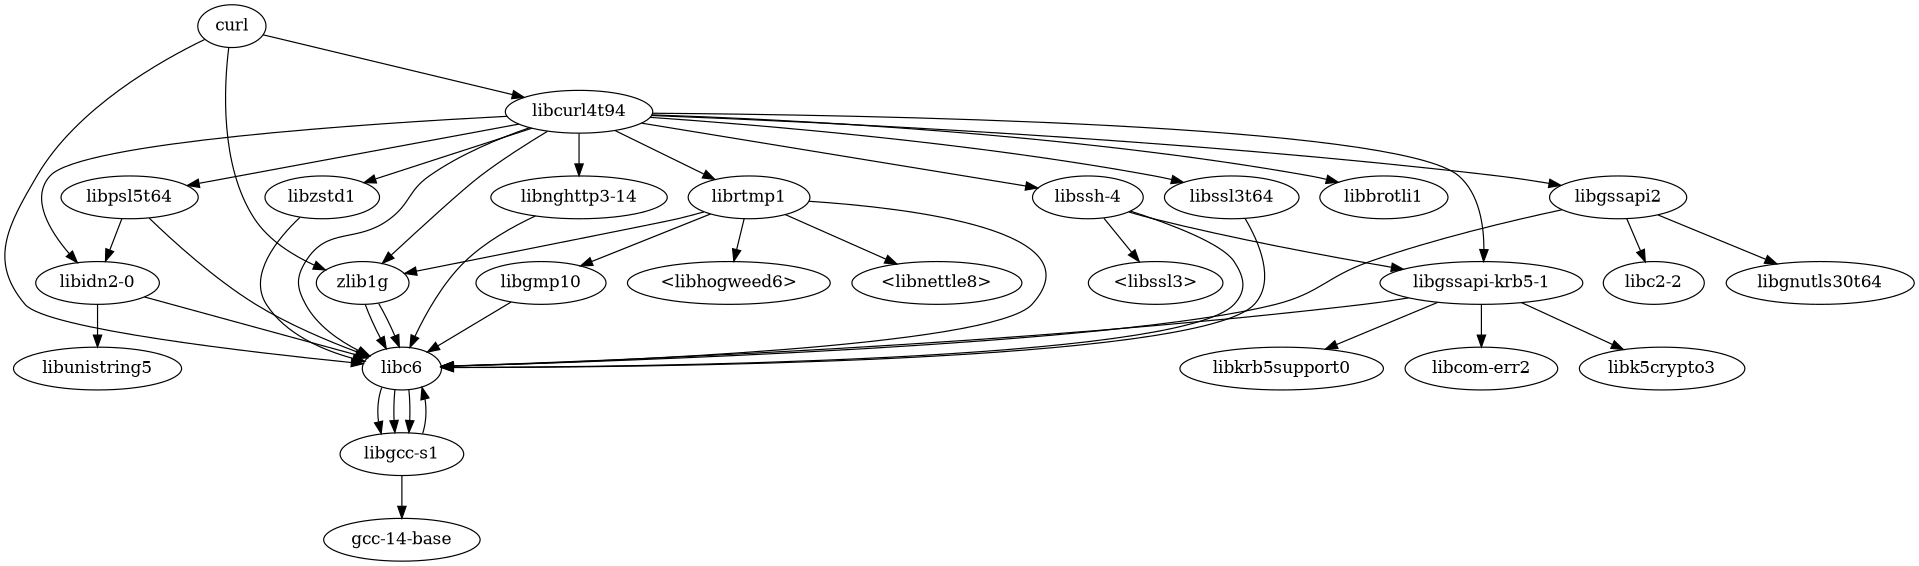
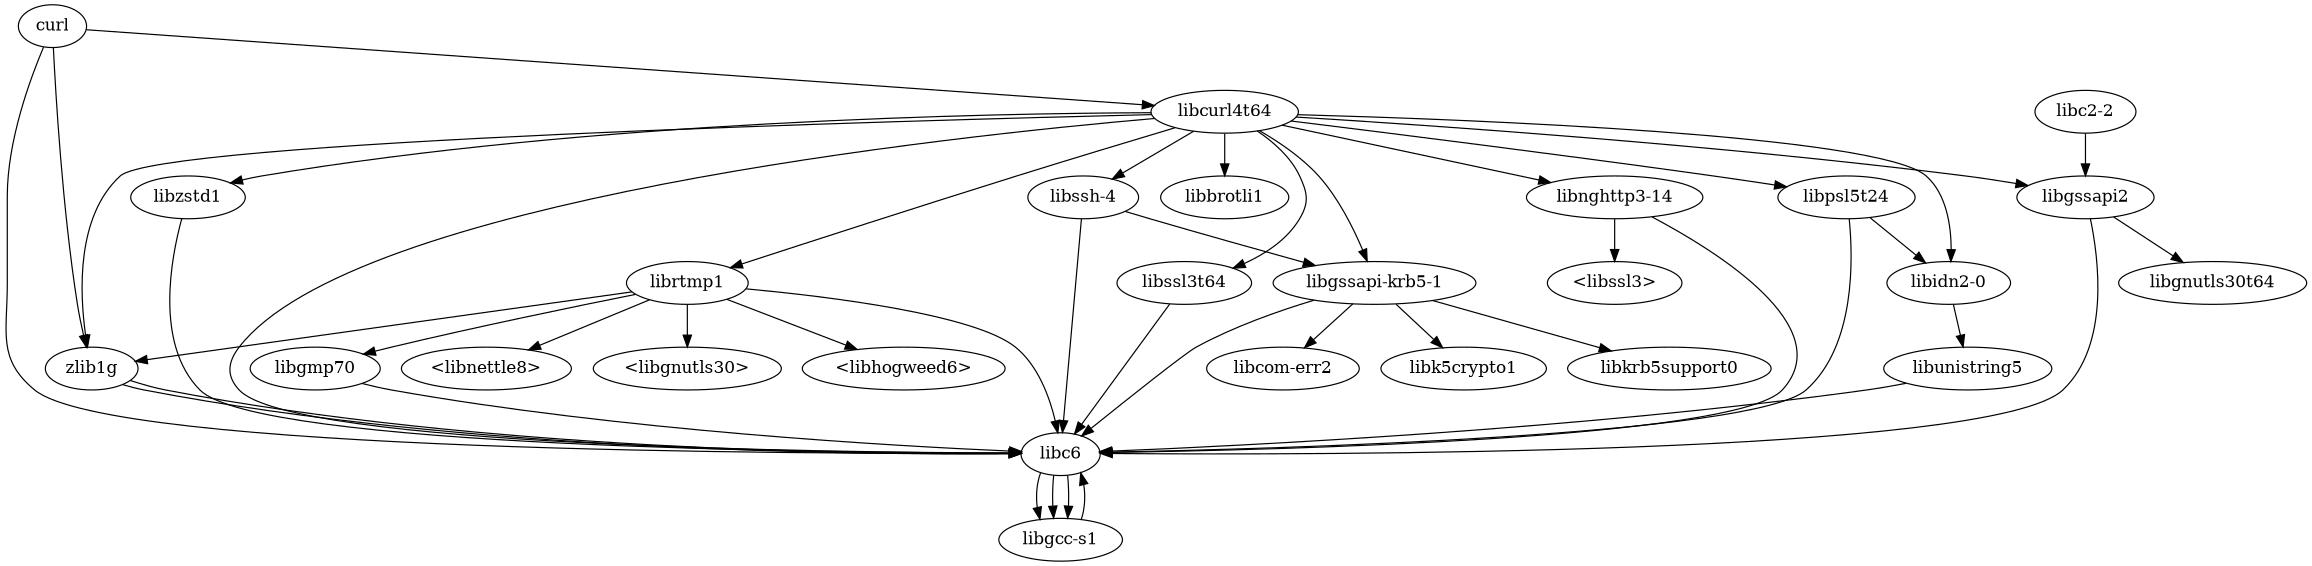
node "libcurl4t94": label "libcurl4t94" -> "libcurl4t64"
node "libpsl5t64": label "libpsl5t64" -> "libpsl5t24"
edge "libssh-4" -> "<libssl3>": now "libnghttp3-14" -> "<libssl3>"
edge "libgssapi2" -> "libc2-2": reversed
node "libgmp10": label "libgmp10" -> "libgmp70"
edge "libidn2-0" -> "libc6": now "libunistring5" -> "libc6"
node "<libgnutls30>": added
node "libk5crypto3": label "libk5crypto3" -> "libk5crypto1"
node "gcc-14-base": removed
